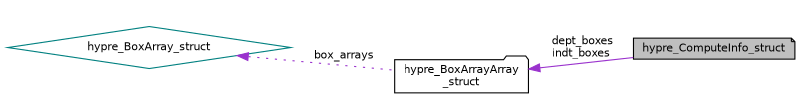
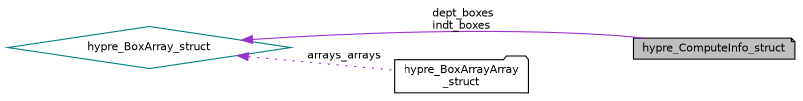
edge "hypre_BoxArrayArray _struct" -> "hypre_BoxArray_struct": label " box_arrays" -> " arrays_arrays"
edge "hypre_ComputeInfo_struct" -> "hypre_BoxArrayArray _struct": now "hypre_ComputeInfo_struct" -> "hypre_BoxArray_struct"
